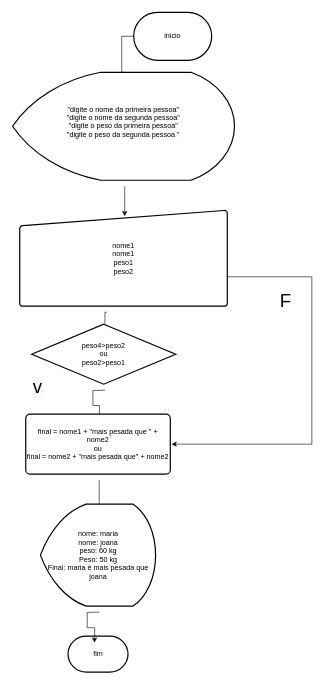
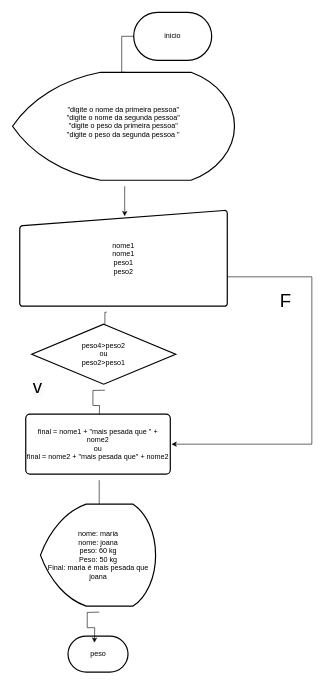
node "fim": label "fim" -> "peso"
